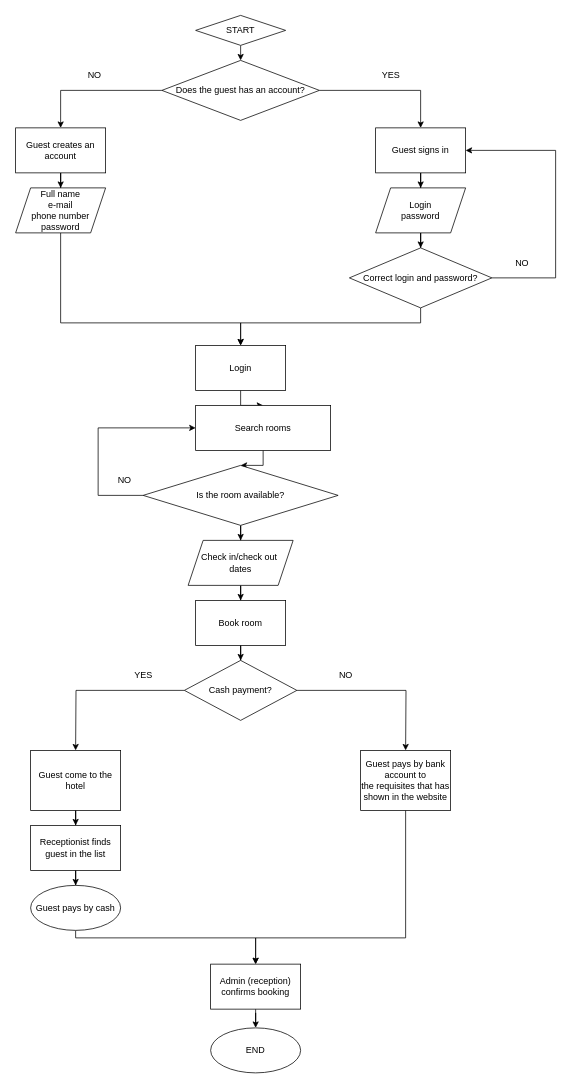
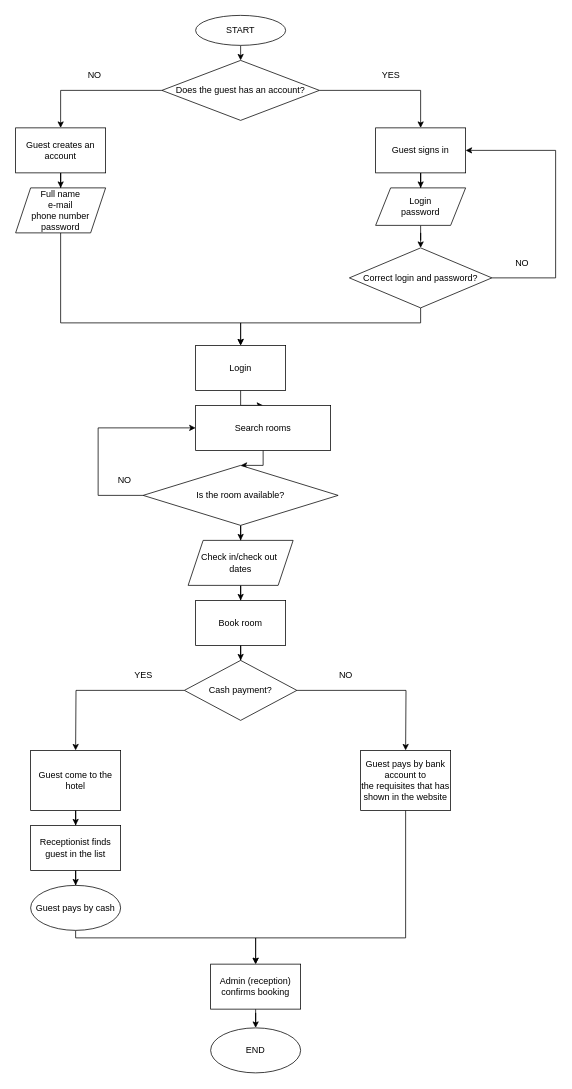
node "START": shape diamond -> ellipse
node "Login password": size 90x45 -> 90x38
